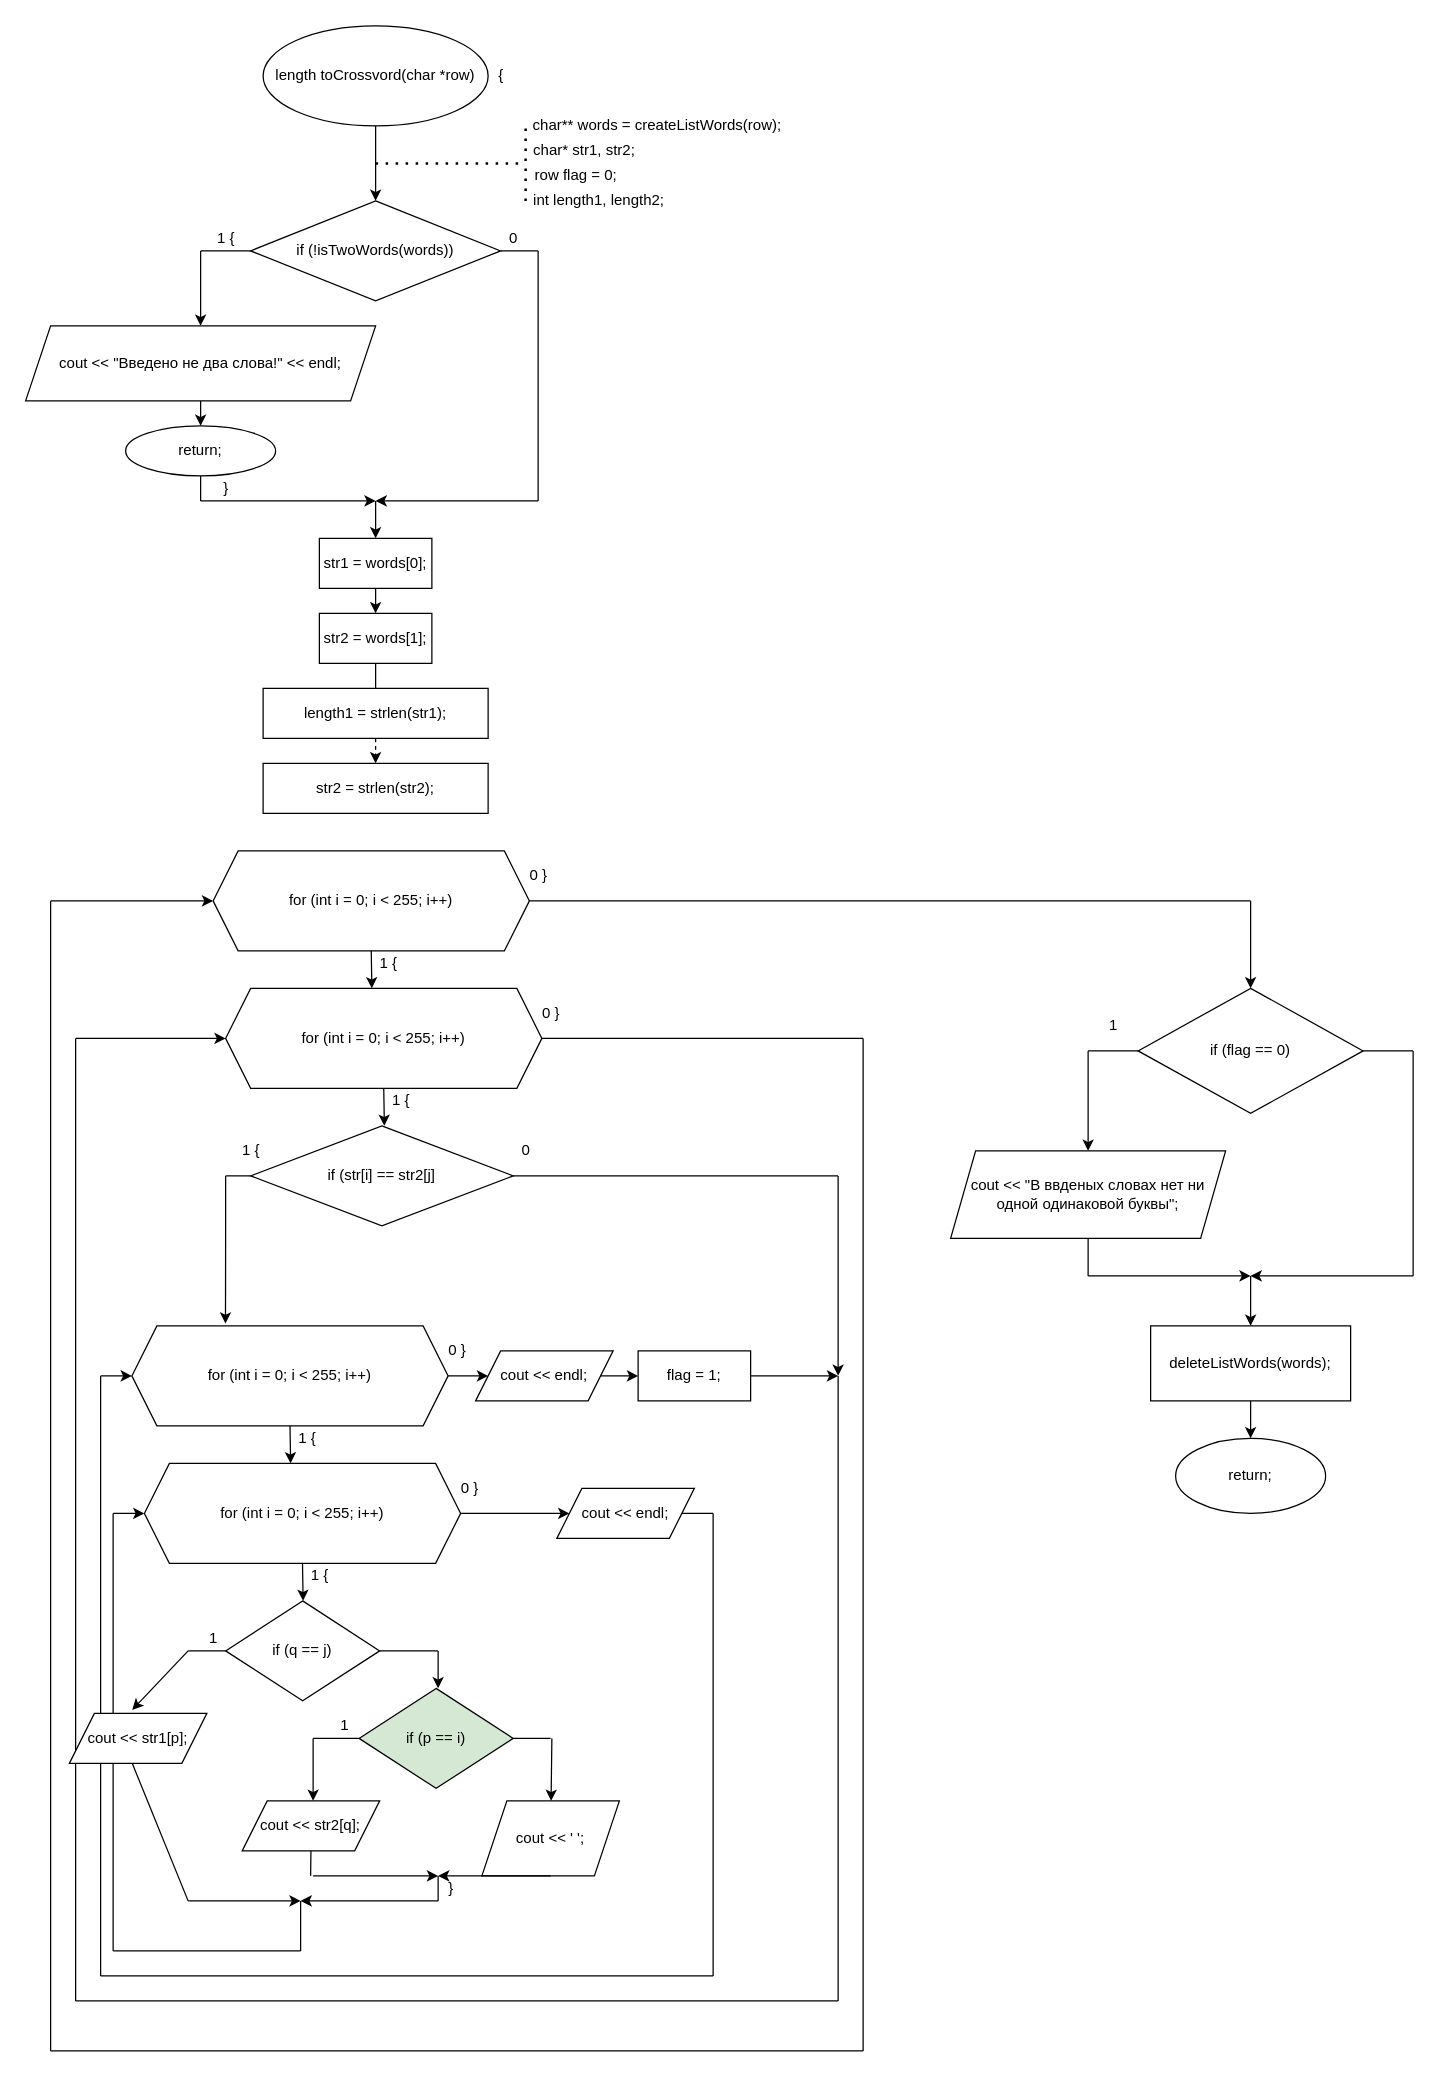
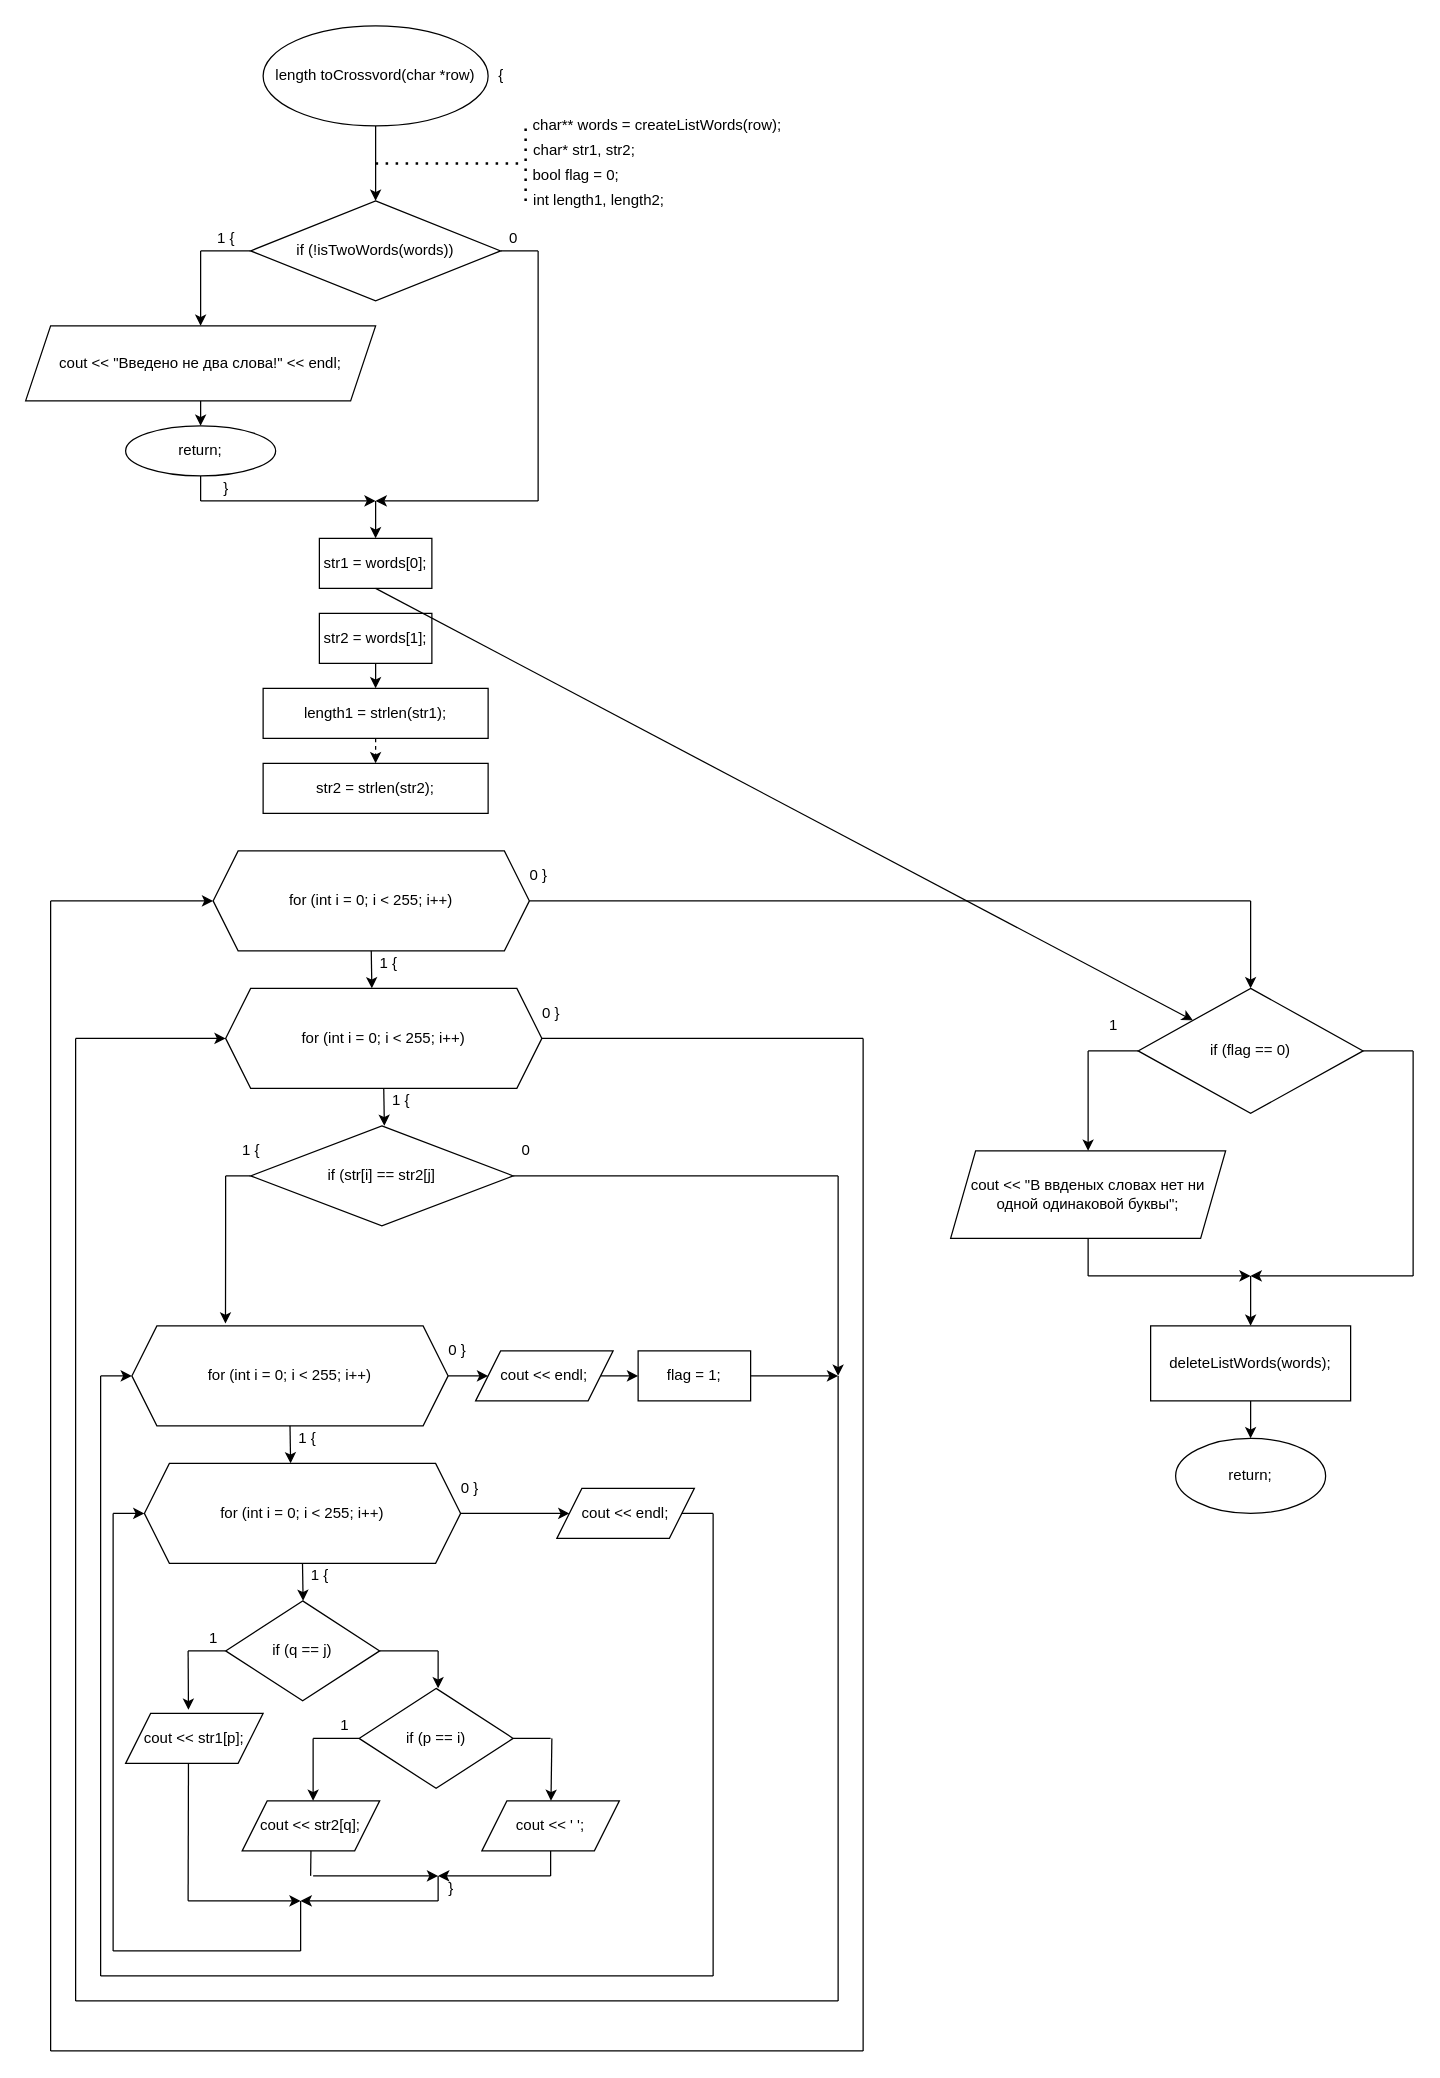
node "row flag = 0;": label "row flag = 0;" -> "bool flag = 0;"
edge "str1 = words[0];" -> "str2 = words[1];": now "str1 = words[0];" -> "if (flag == 0)"
edge "str2 = words[1];" -- "length1 = strlen(str1);": arrowhead none -> classic
node "cout << str1[p];": moved (138, 1738) -> (194, 1738)
node "if (p == i)": fillcolor #d5e8d4 -> #ffffff
node "cout << ' ';": size 138x75 -> 138x50
